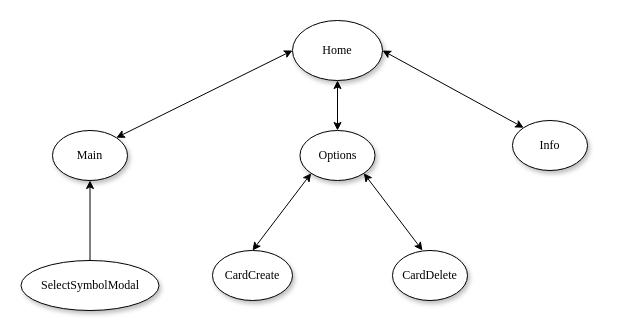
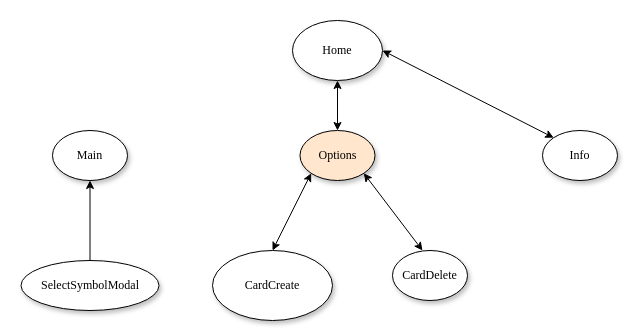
edge "Home" -- "Main": removed
node "Info": moved (550, 146) -> (580, 156)
node "Options": fillcolor #ffffff -> #ffe6cc
node "CardCreate": size 80x50 -> 120x70
